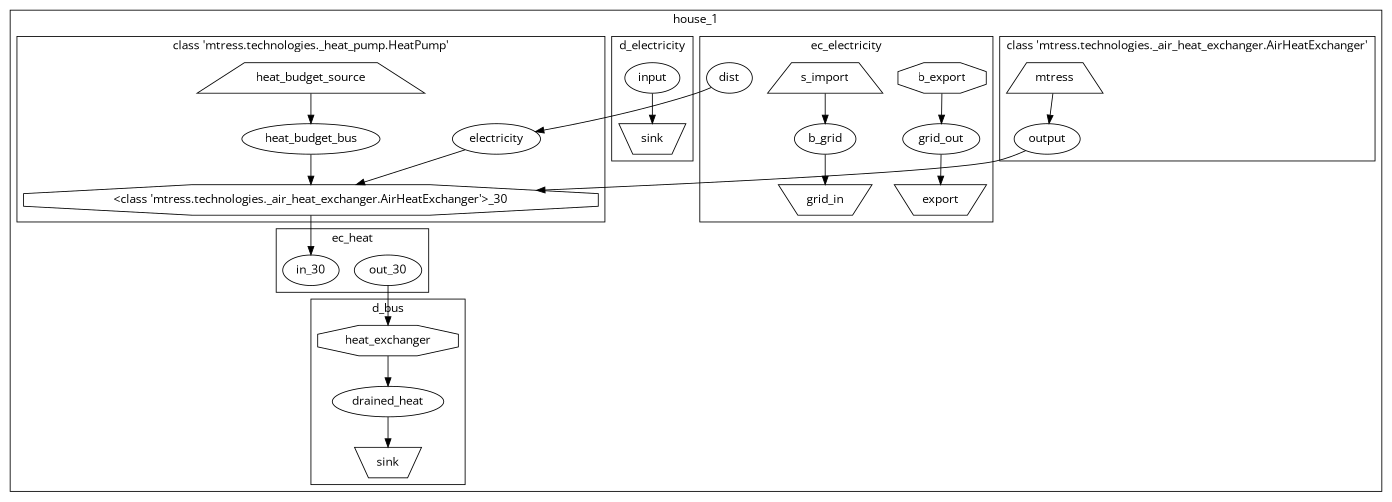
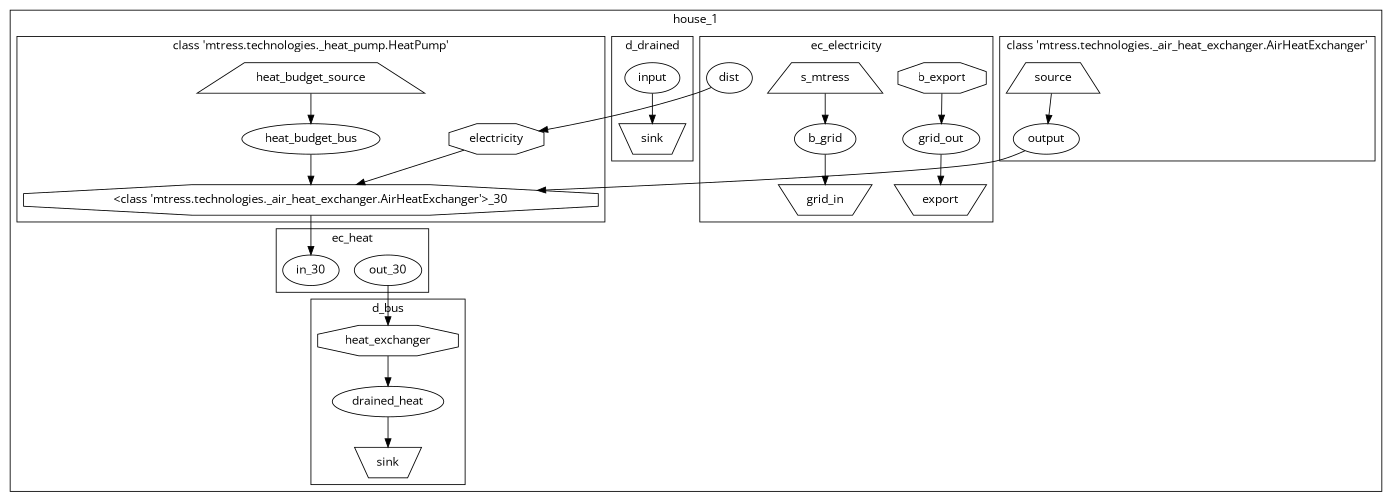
cluster "d_electricity": label "d_electricity" -> "d_drained"
node "s_import": label "s_import" -> "s_mtress"
node "mtress": label "mtress" -> "source"
node "electricity": shape ellipse -> octagon
